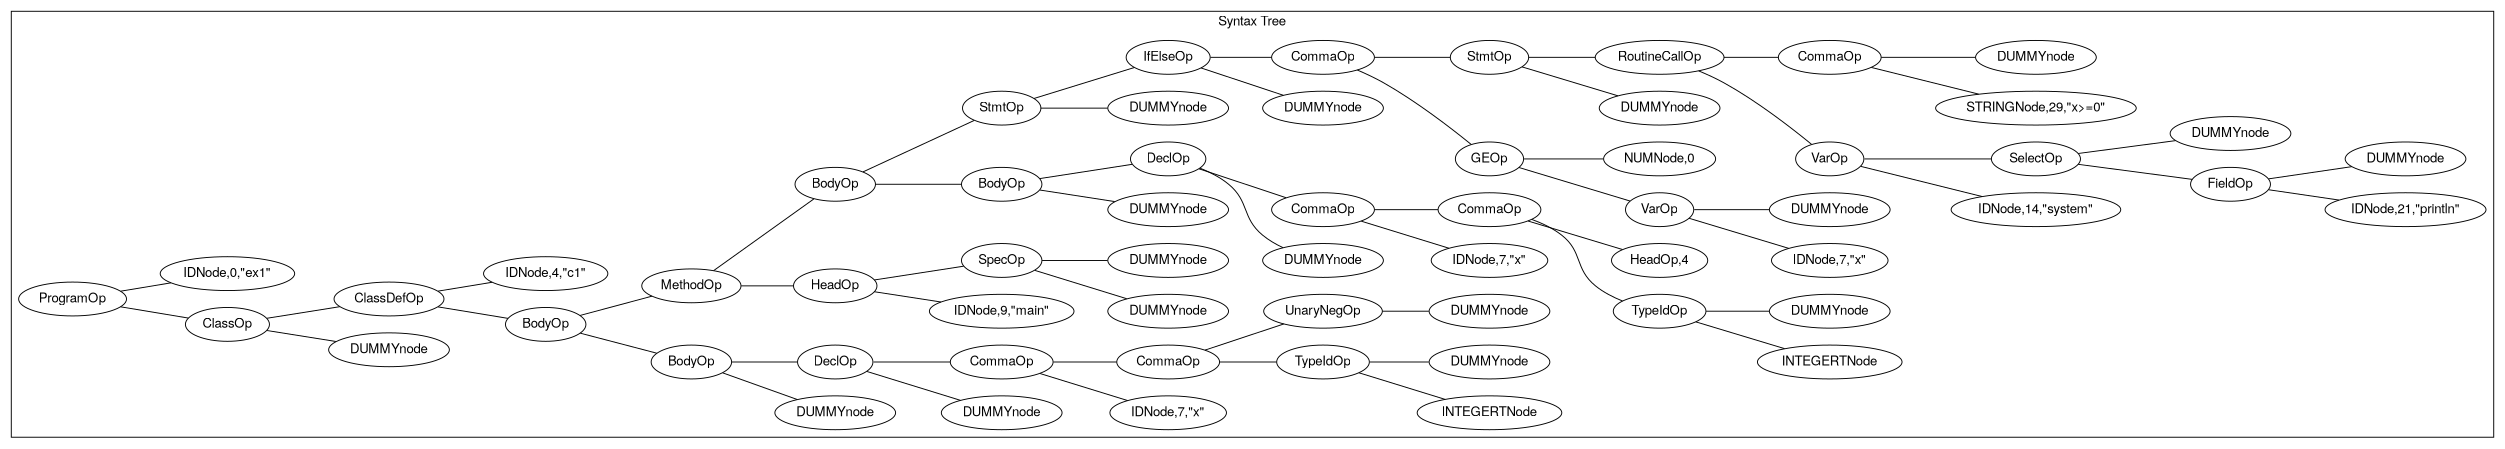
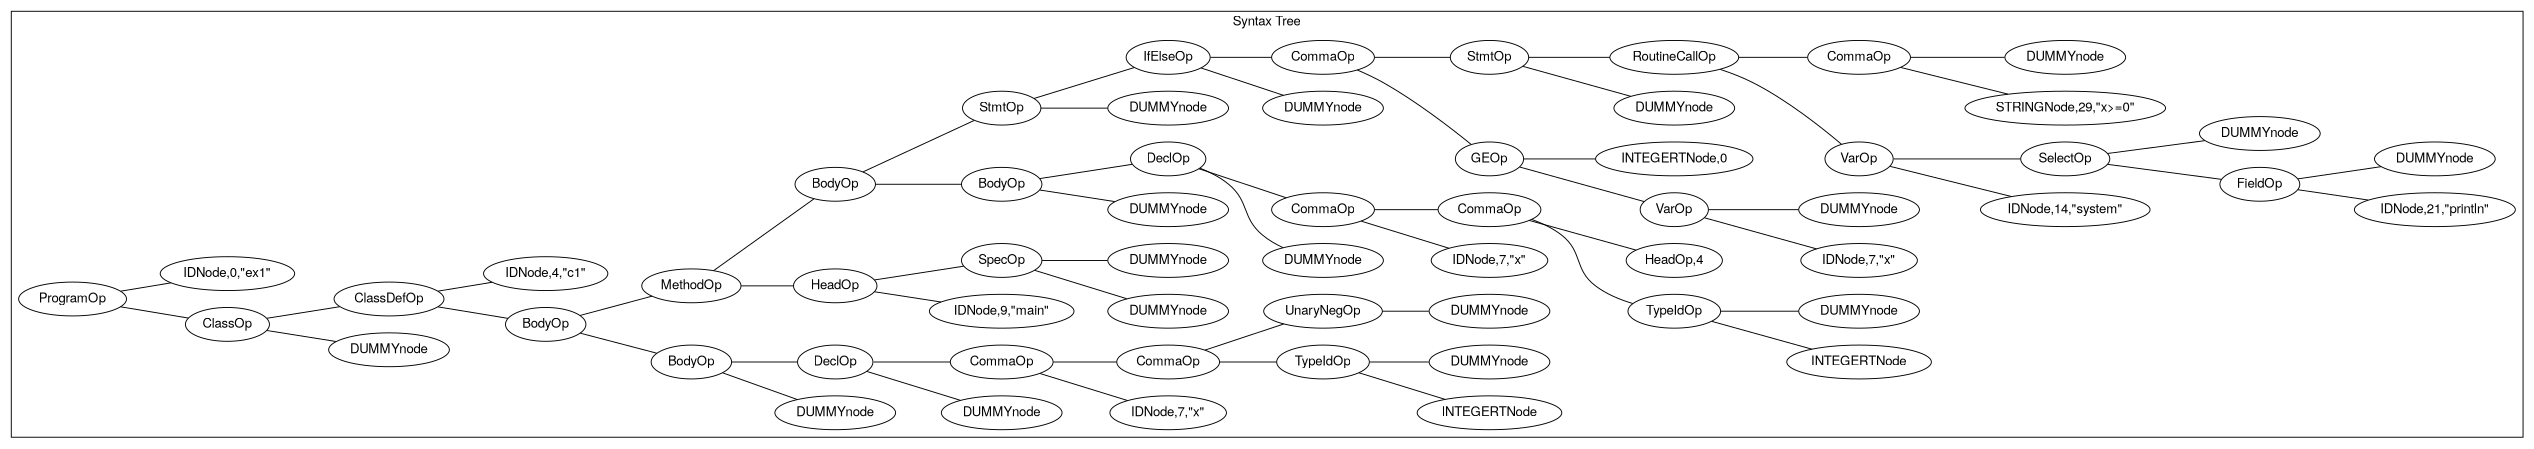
node "NUMNode,0": label "NUMNode,0" -> "INTEGERTNode,0"
